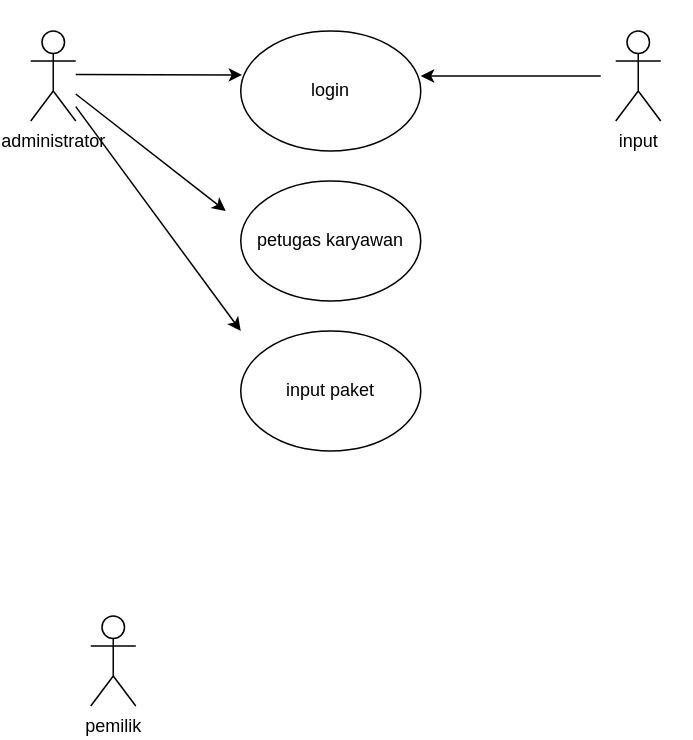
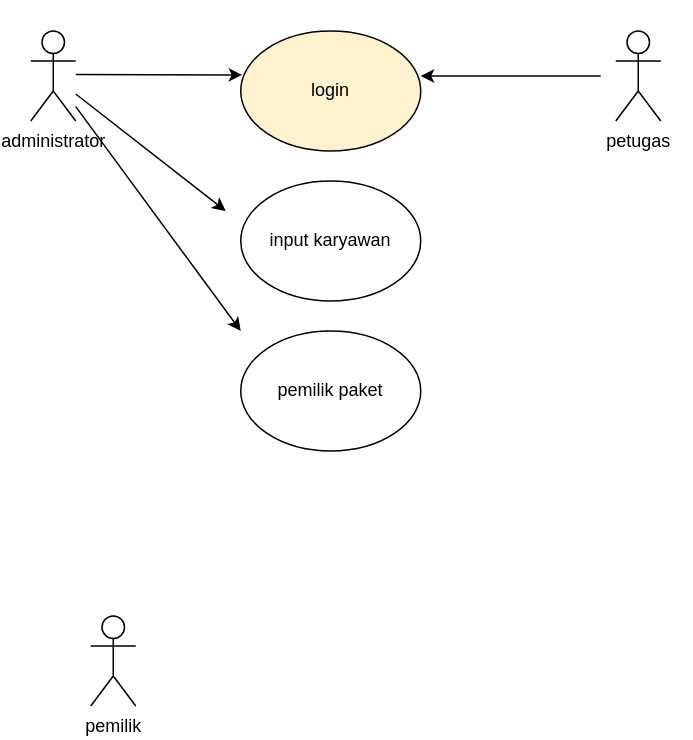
node "login": fillcolor #ffffff -> #fff2cc
node "input": label "input" -> "petugas"
node "petugas karyawan": label "petugas karyawan" -> "input karyawan"
node "input paket": label "input paket" -> "pemilik paket"
